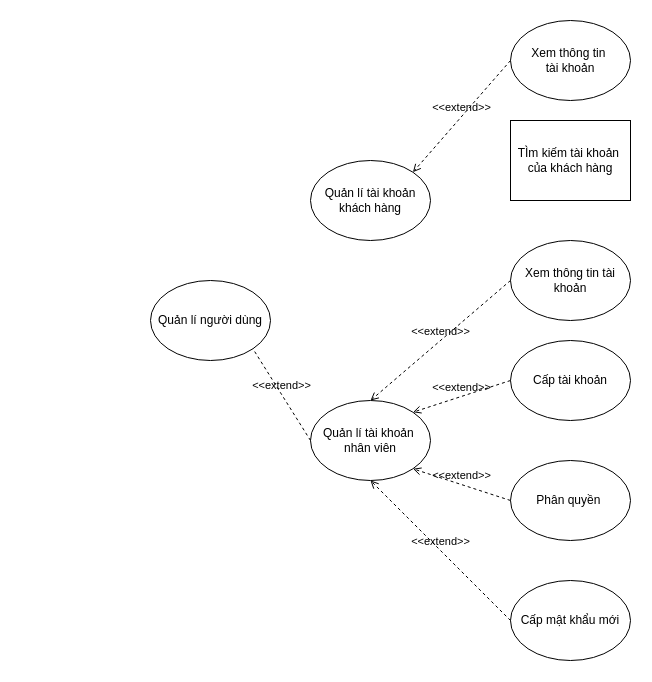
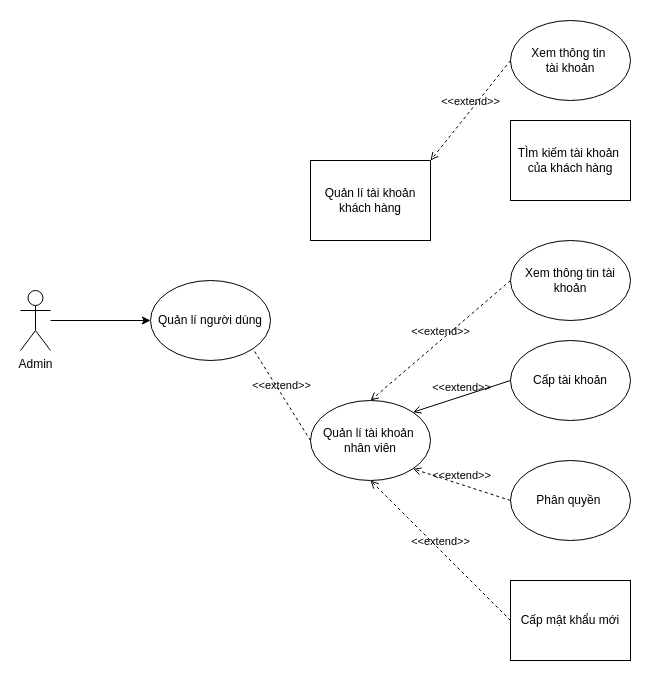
node "Quản lí tài khoản khách hàng": shape ellipse -> rectangle
node "Admin": added
edge "Admin" -> "Quản lí người dùng": added
edge "Cấp tài khoản" -> "Quản lí tài khoản nhân viên": style dashed -> solid
node "Cấp mật khẩu mới": shape ellipse -> rectangle
